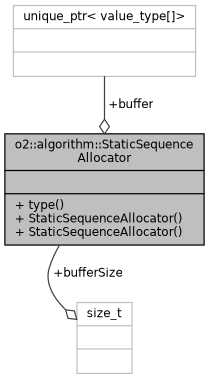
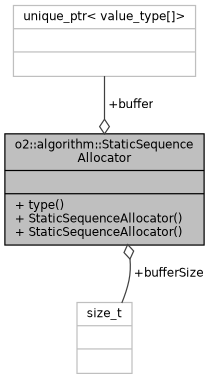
edge "o2::algorithm::StaticSequence" -> "size_t": reversed
